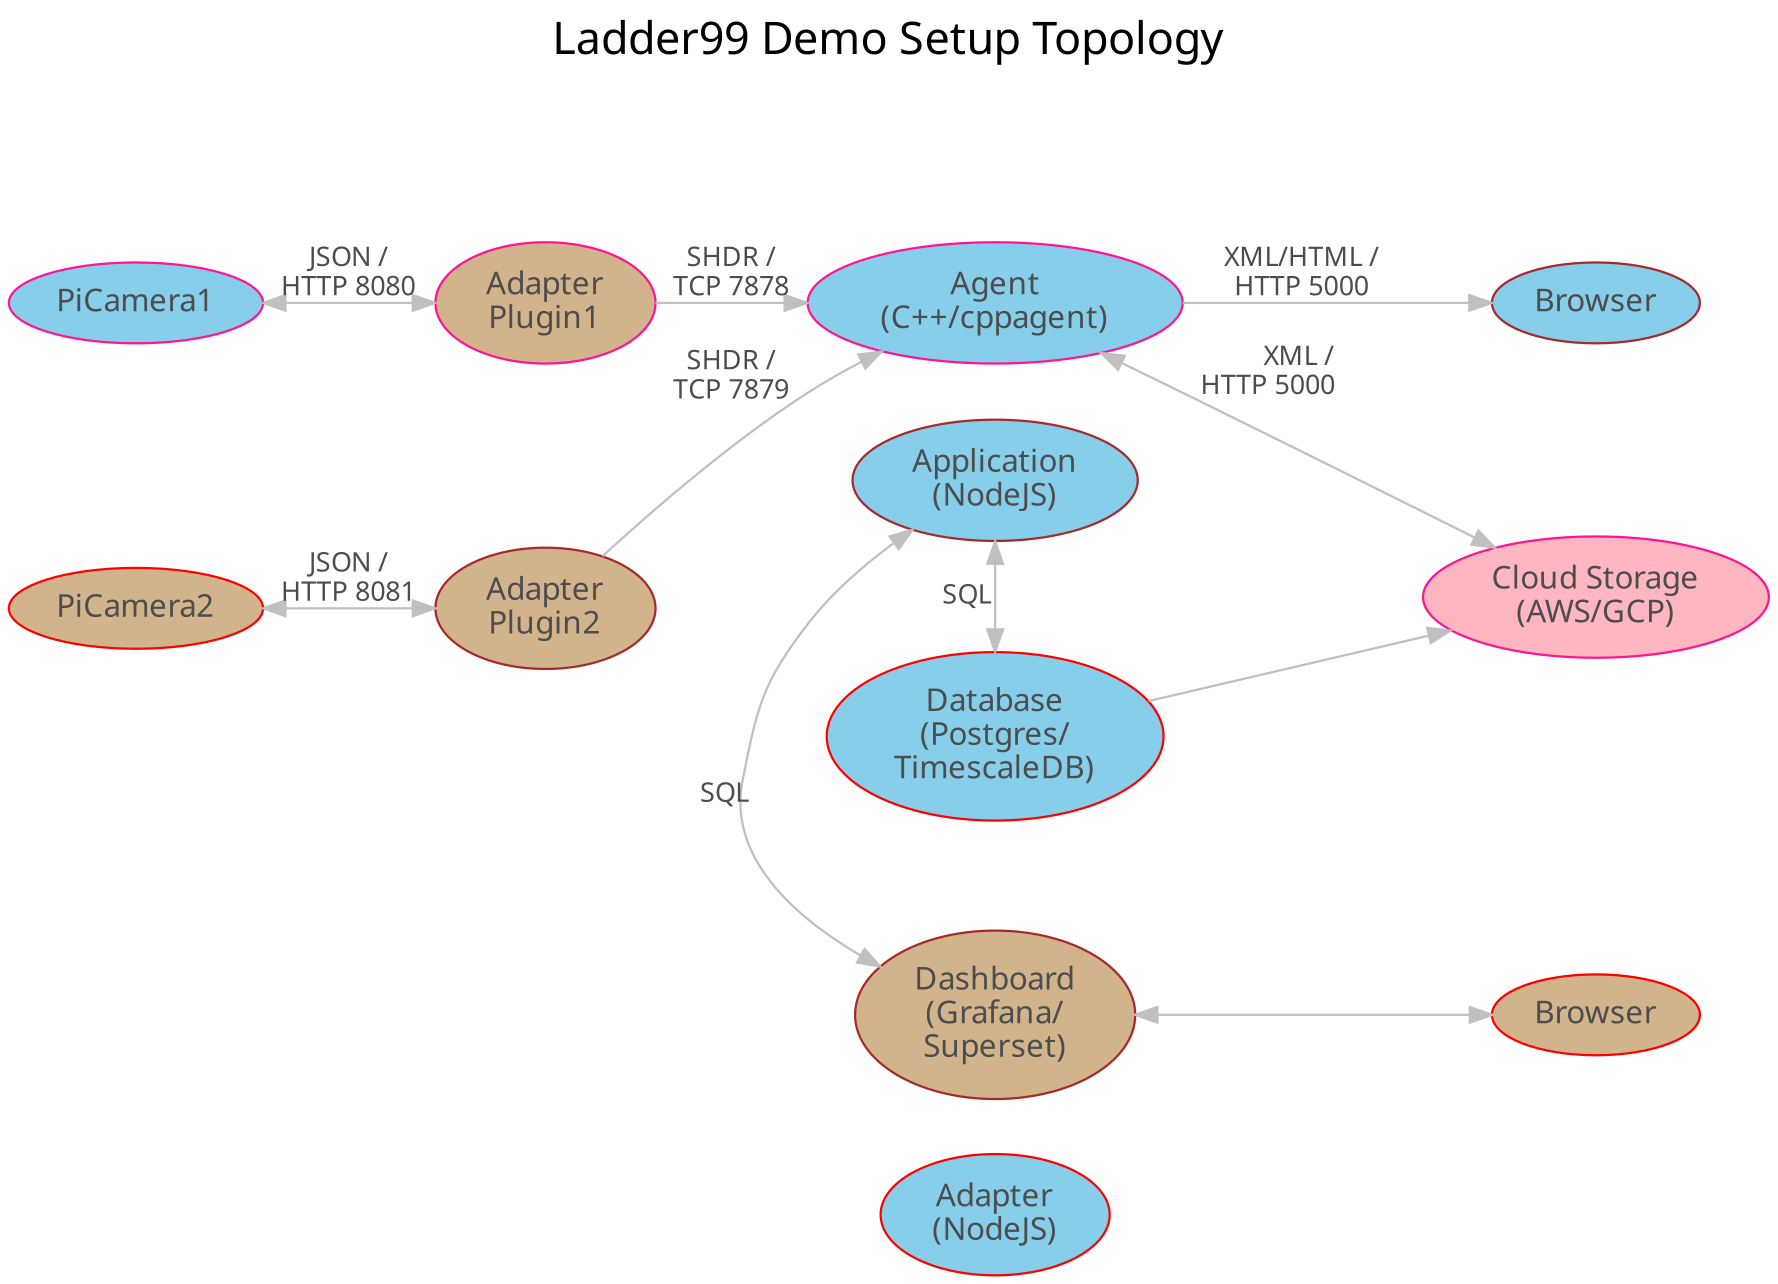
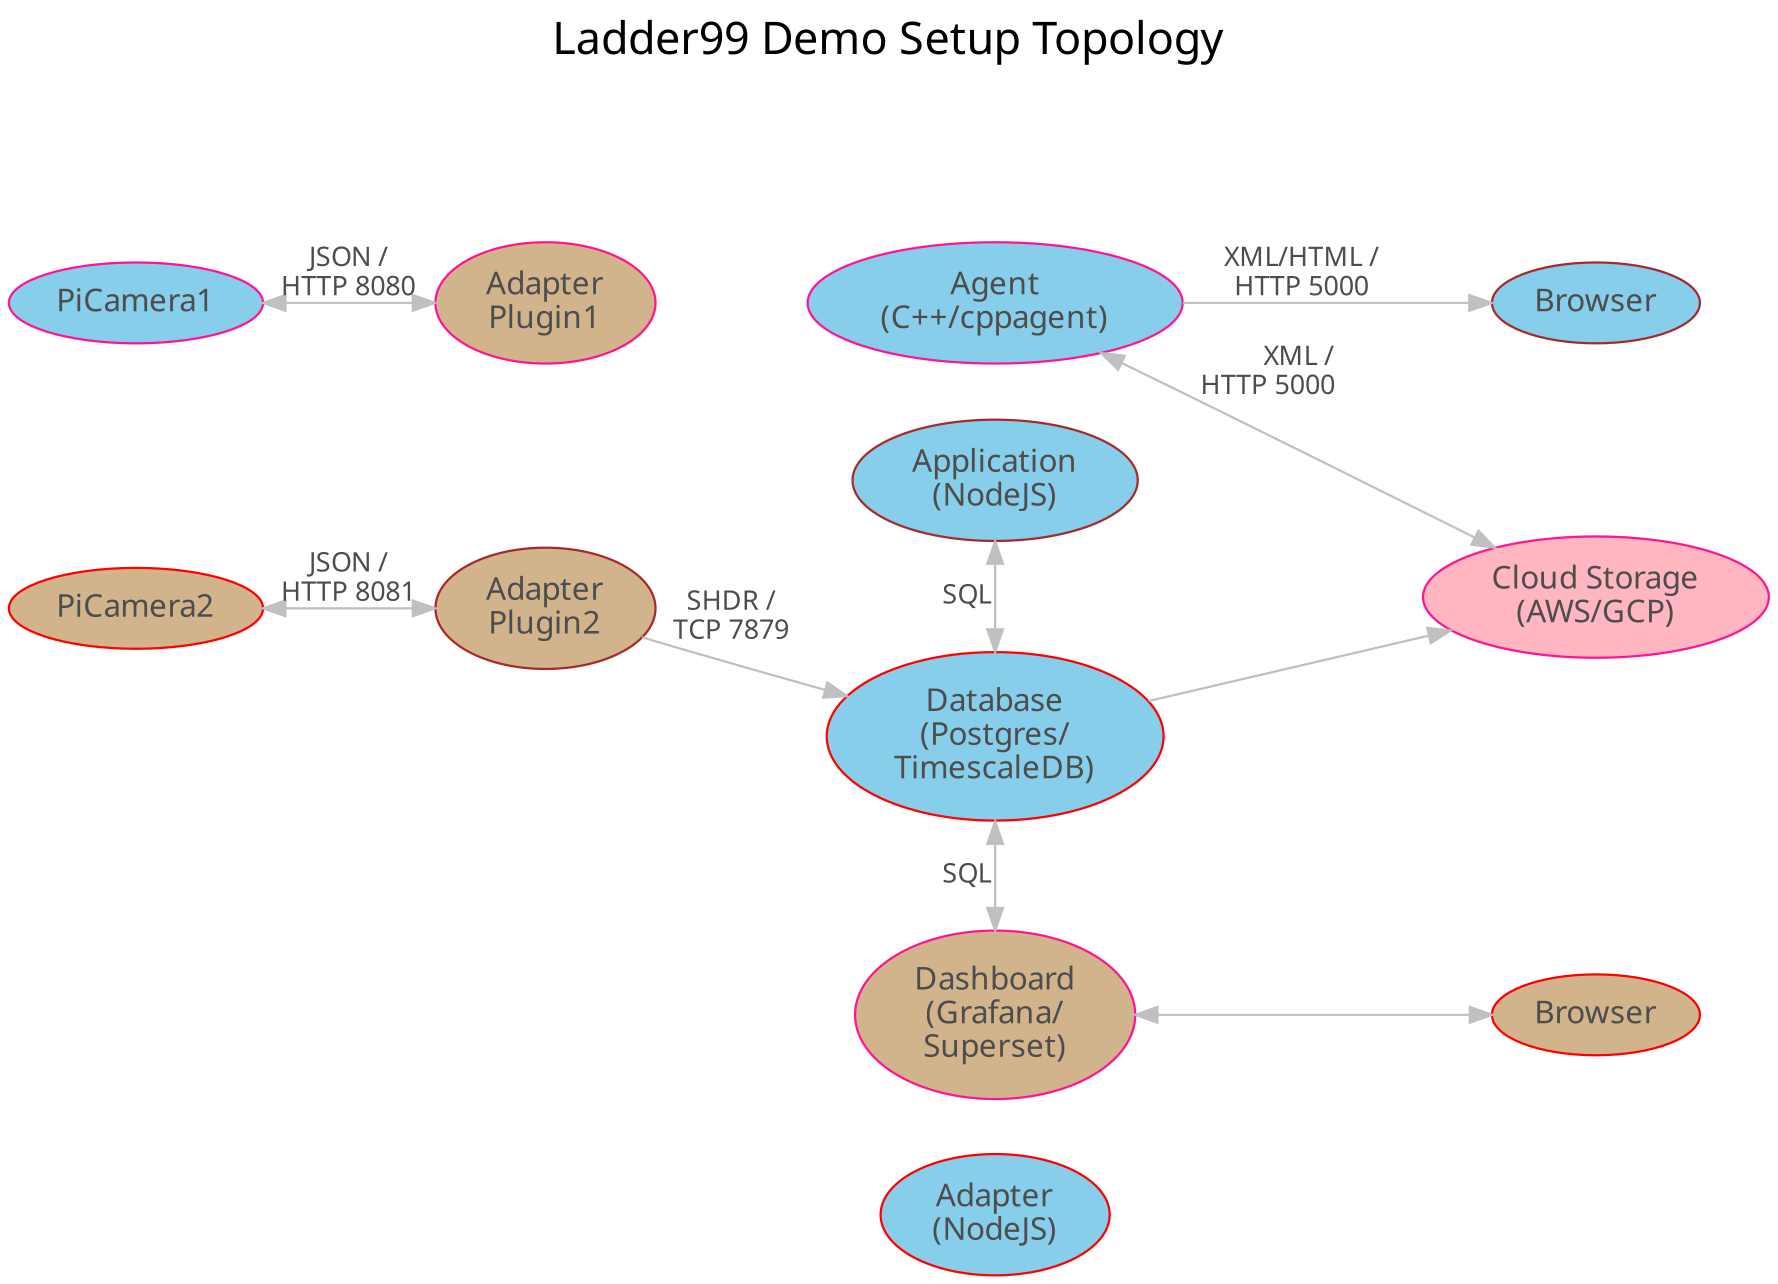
edge "Adapter Plugin1" -> "Agent (C++/cppagent)": removed, label "SHDR / TCP 7878"
edge "Adapter Plugin2" -> "Agent (C++/cppagent)": now "Adapter Plugin2" -> "Database (Postgres/ TimescaleDB)"
edge "Application (NodeJS)" -- "Dashboard (Grafana/ Superset)": now "Database (Postgres/ TimescaleDB)" -- "Dashboard (Grafana/ Superset)"
node "Dashboard (Grafana/ Superset)": color brown -> deeppink
